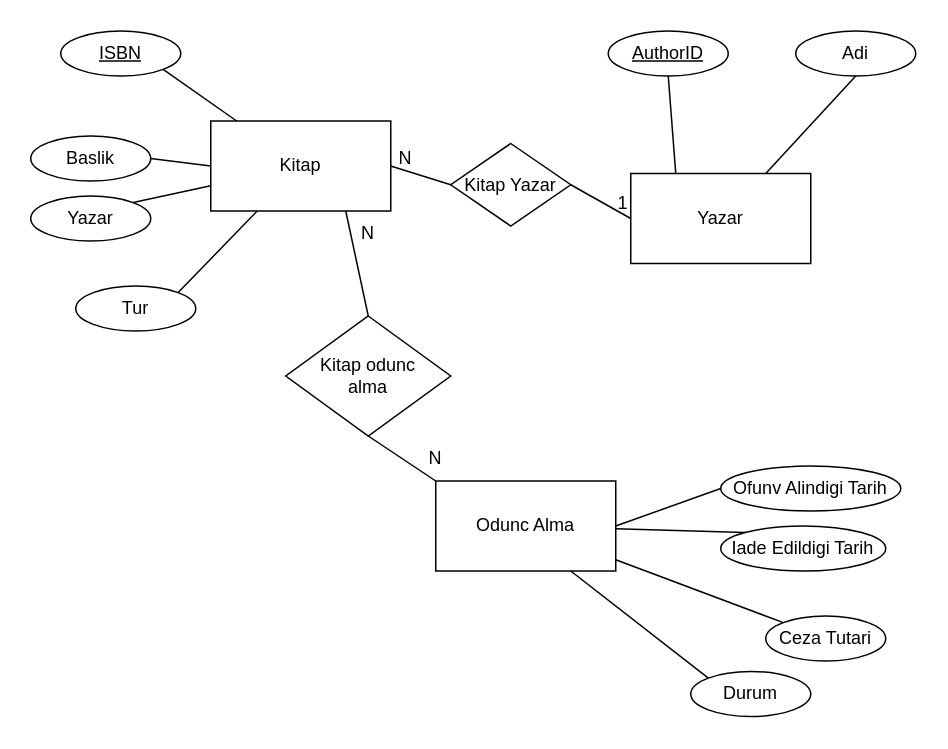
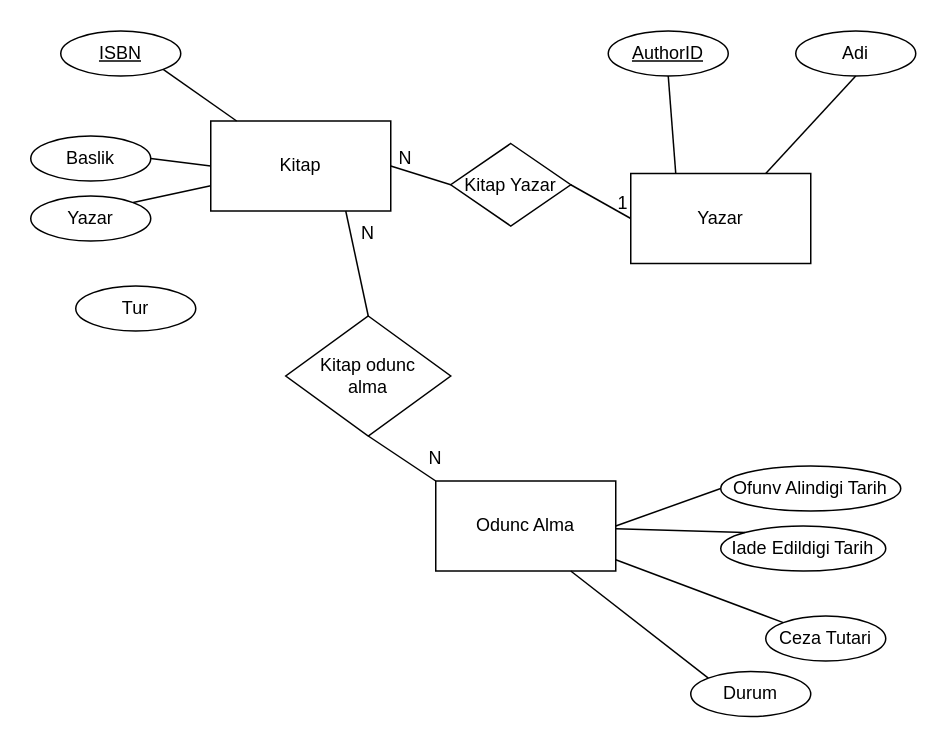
edge "Kitap" -- "Tur": removed
